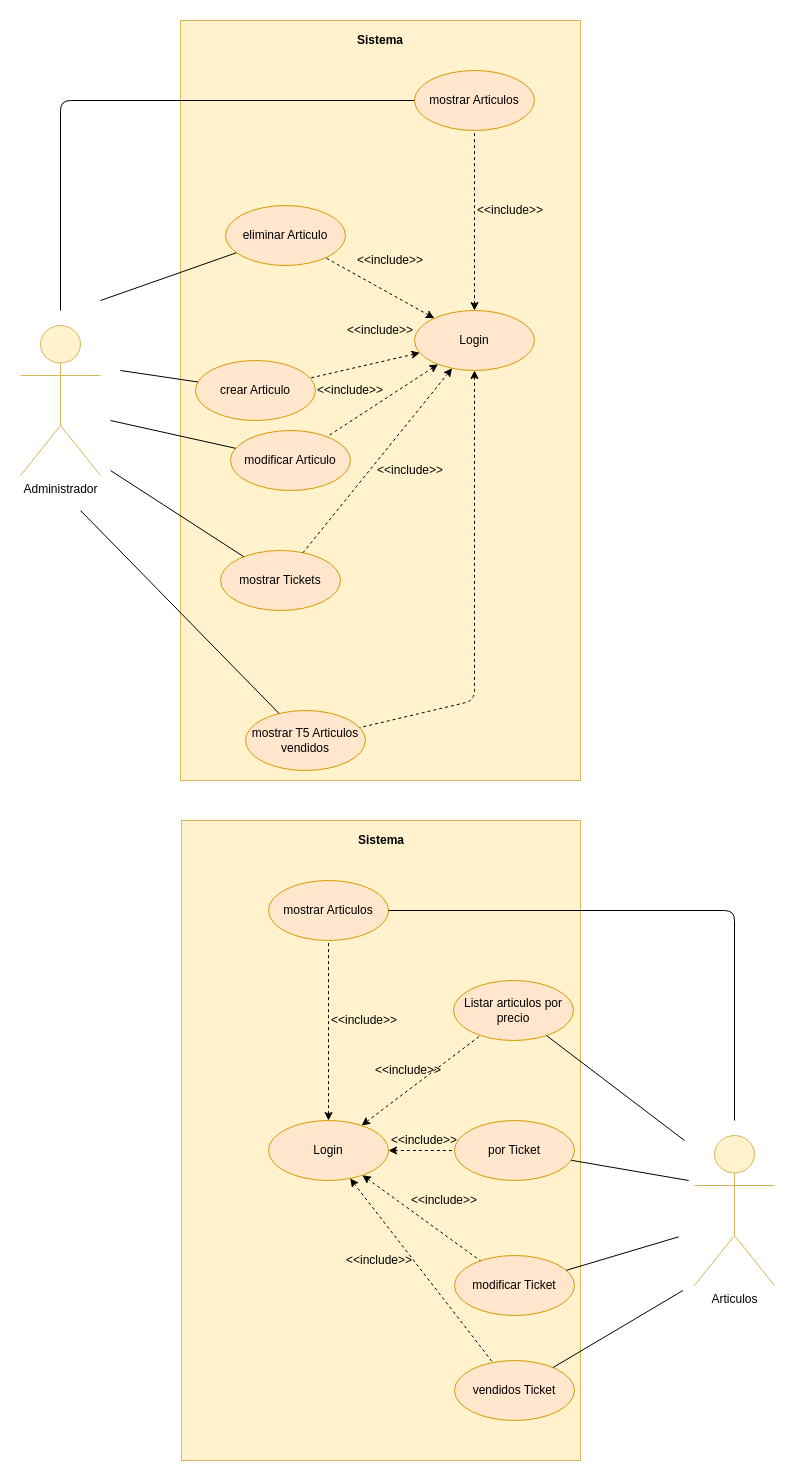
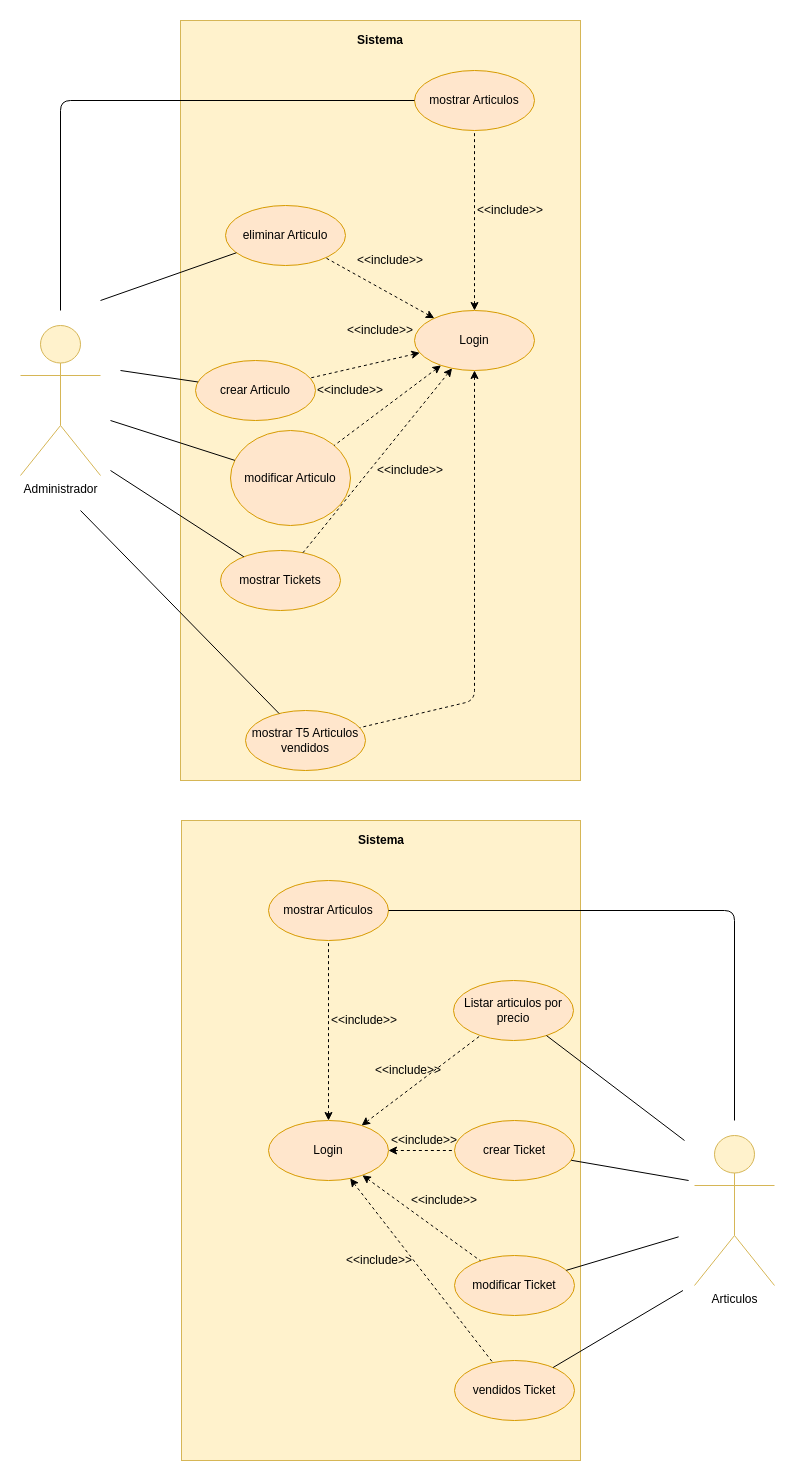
node "modificar Articulo": size 120x60 -> 120x95
node "por Ticket": label "por Ticket" -> "crear Ticket"
